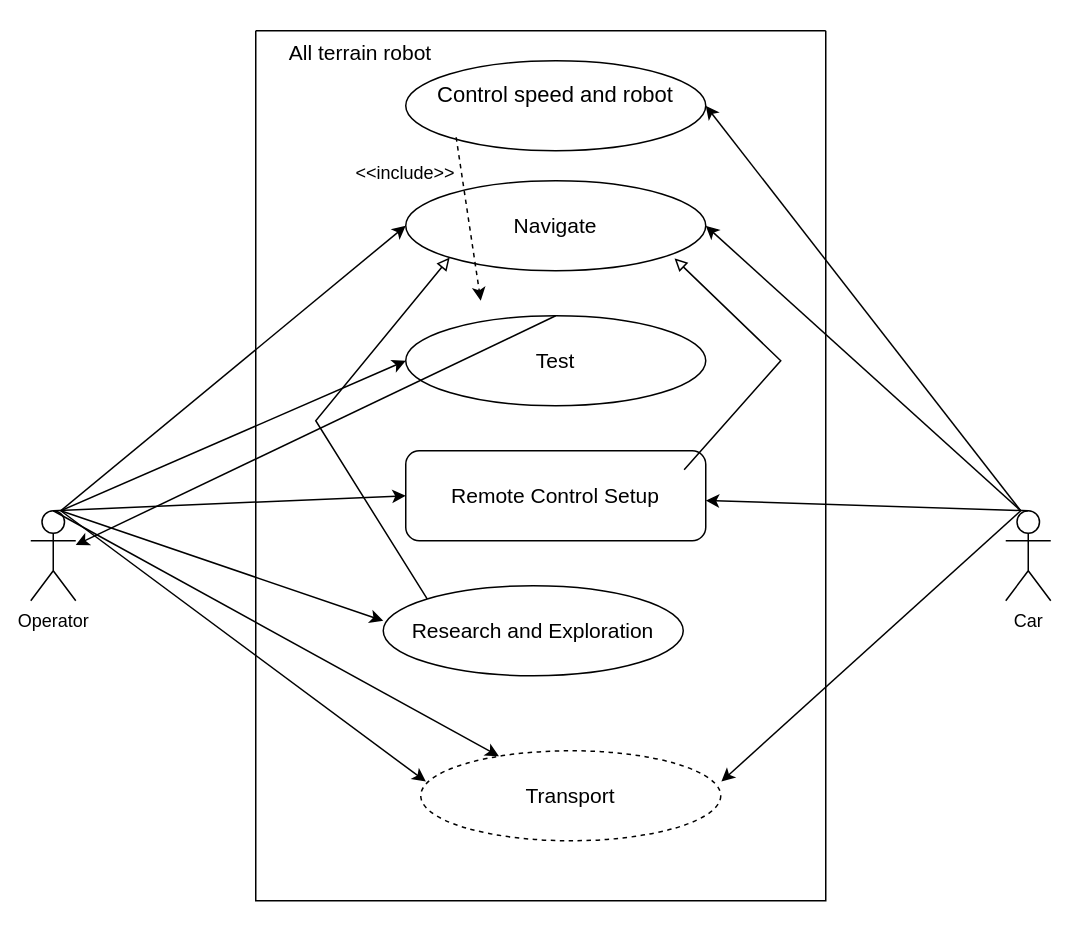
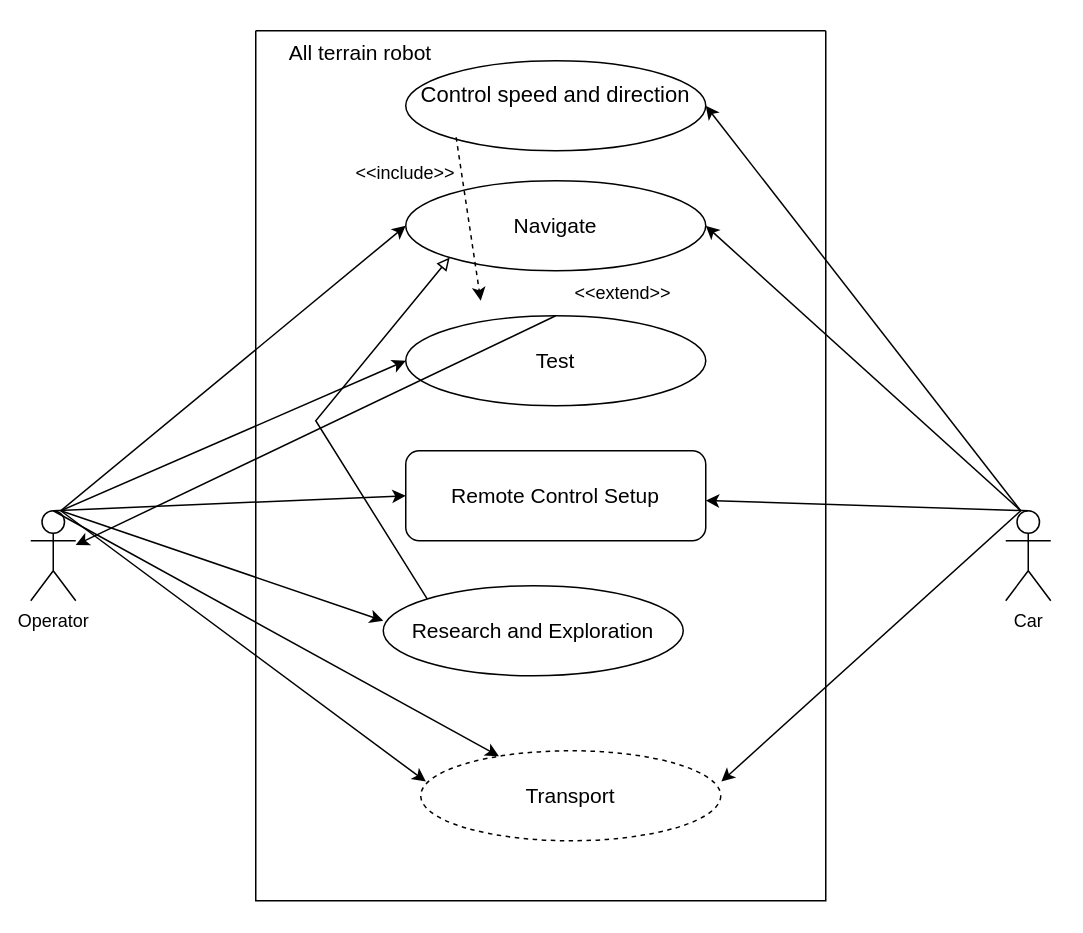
node "Control speed and robot": label "Control speed and robot" -> "Control speed and direction"
node "<<extend>>": added
edge "Remote Control Setup" -> "Navigate": removed
